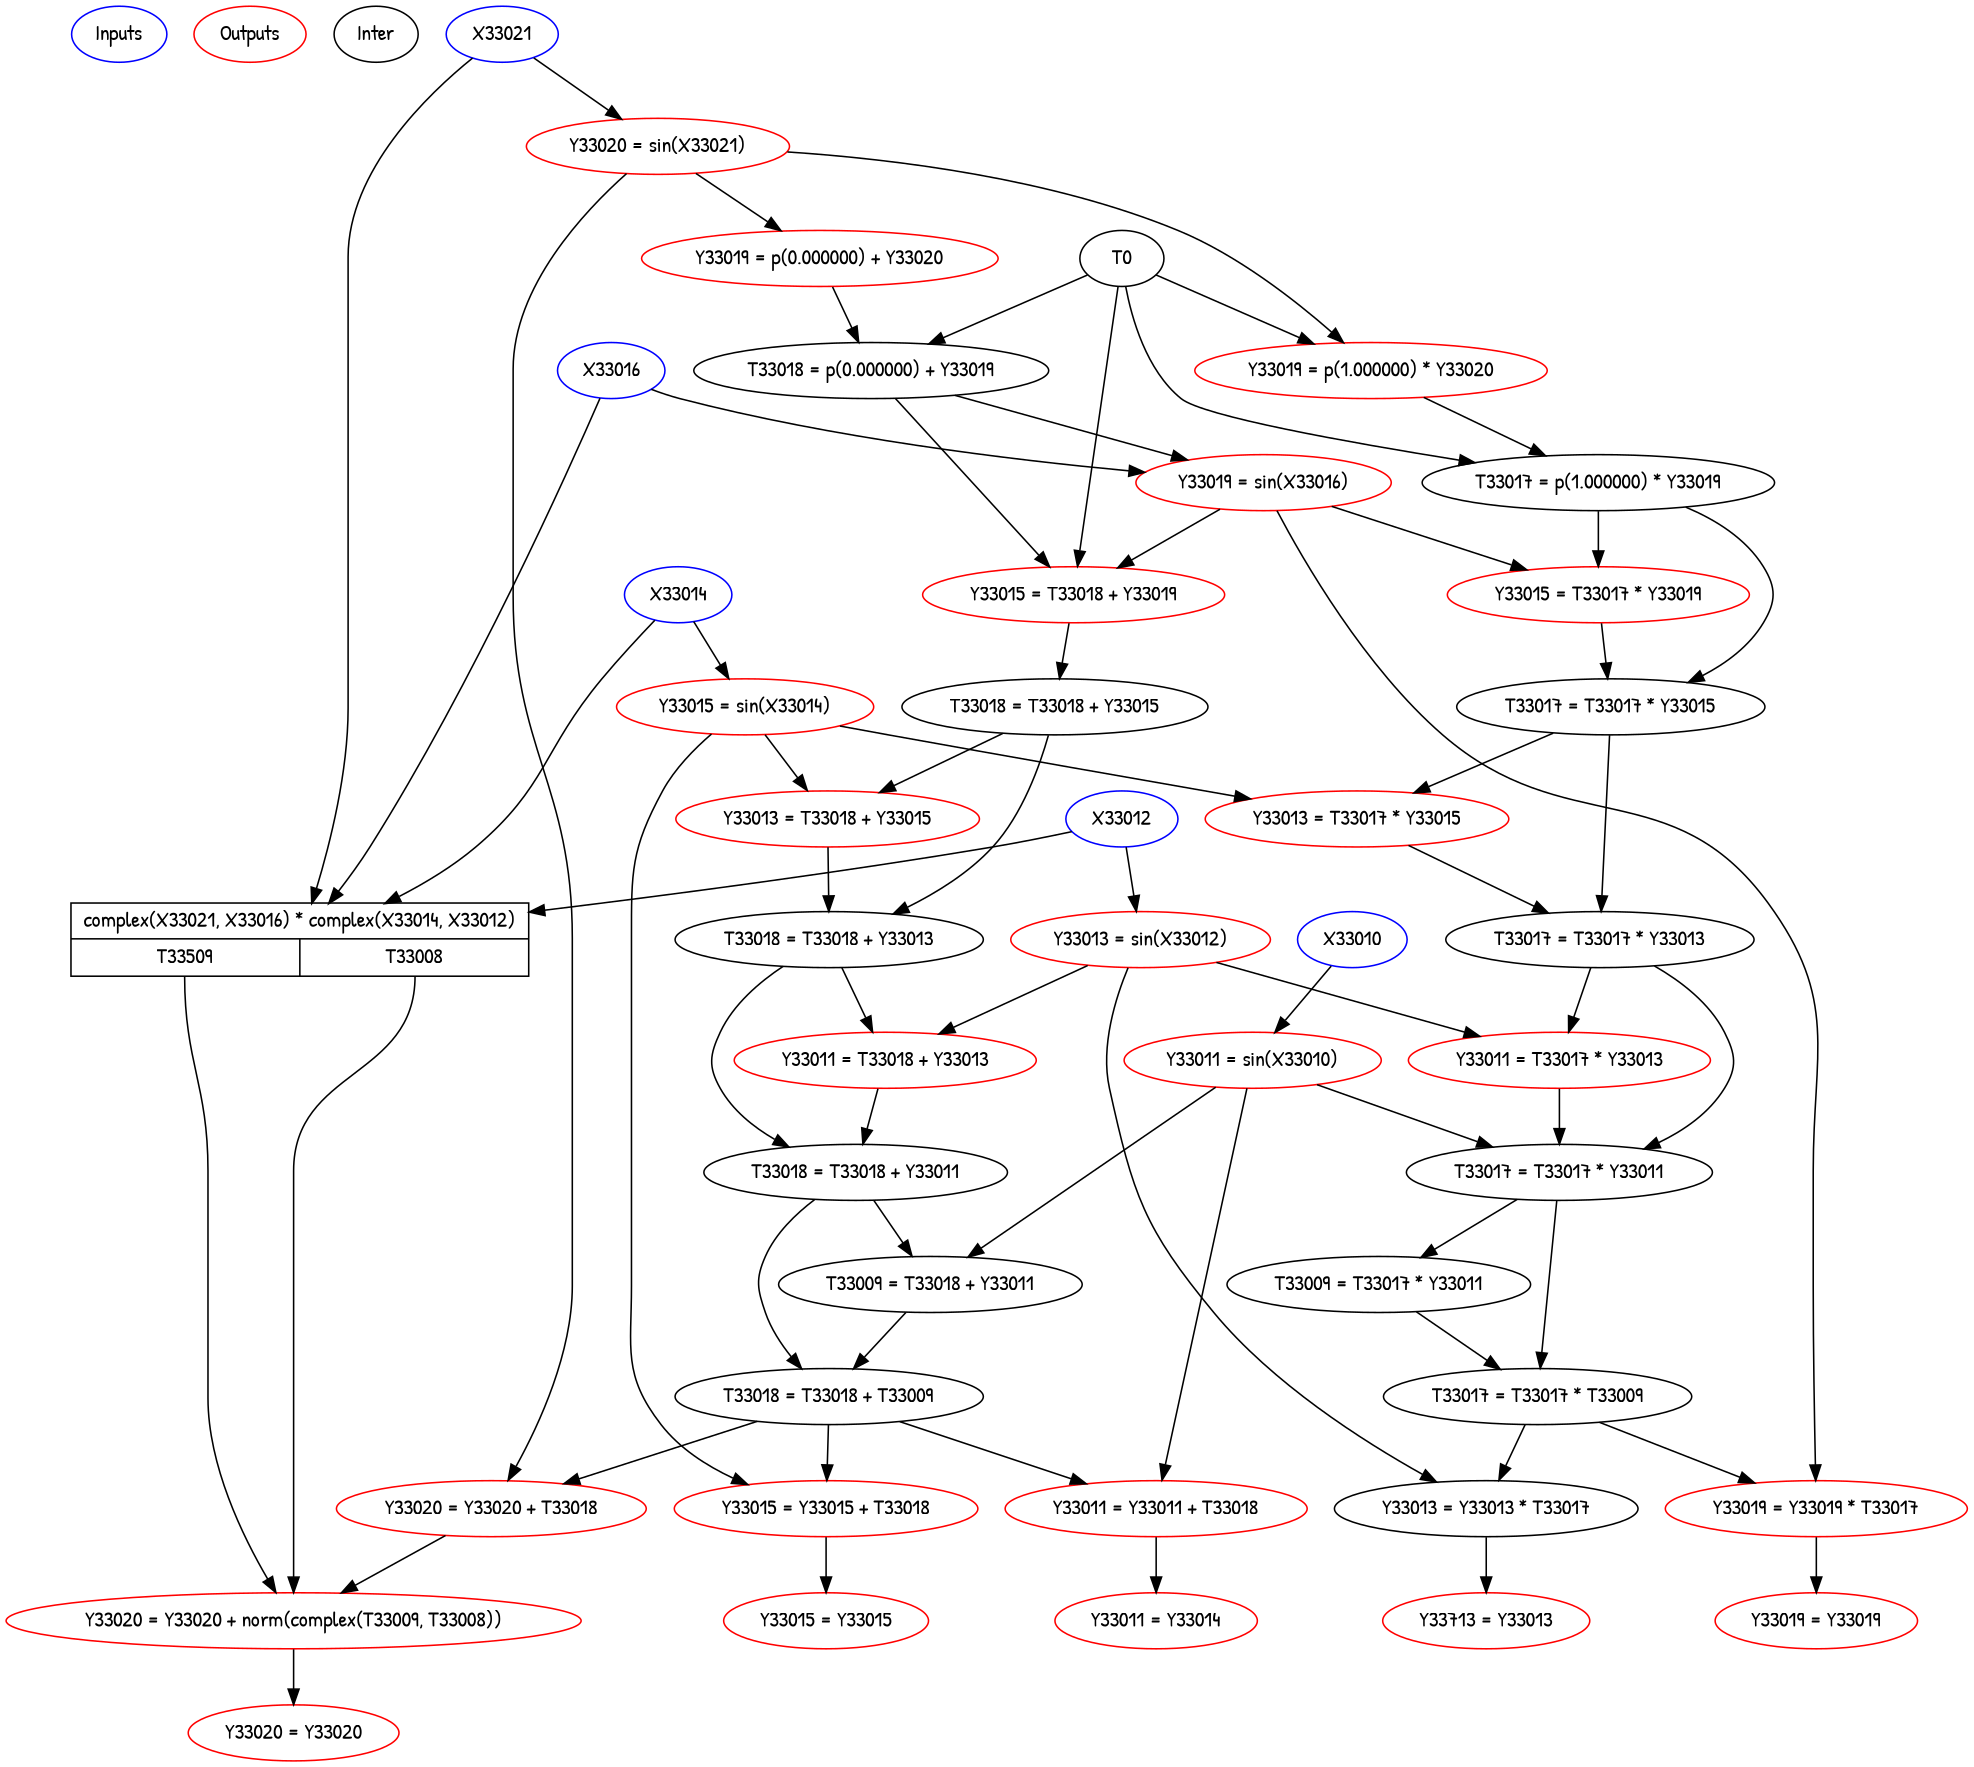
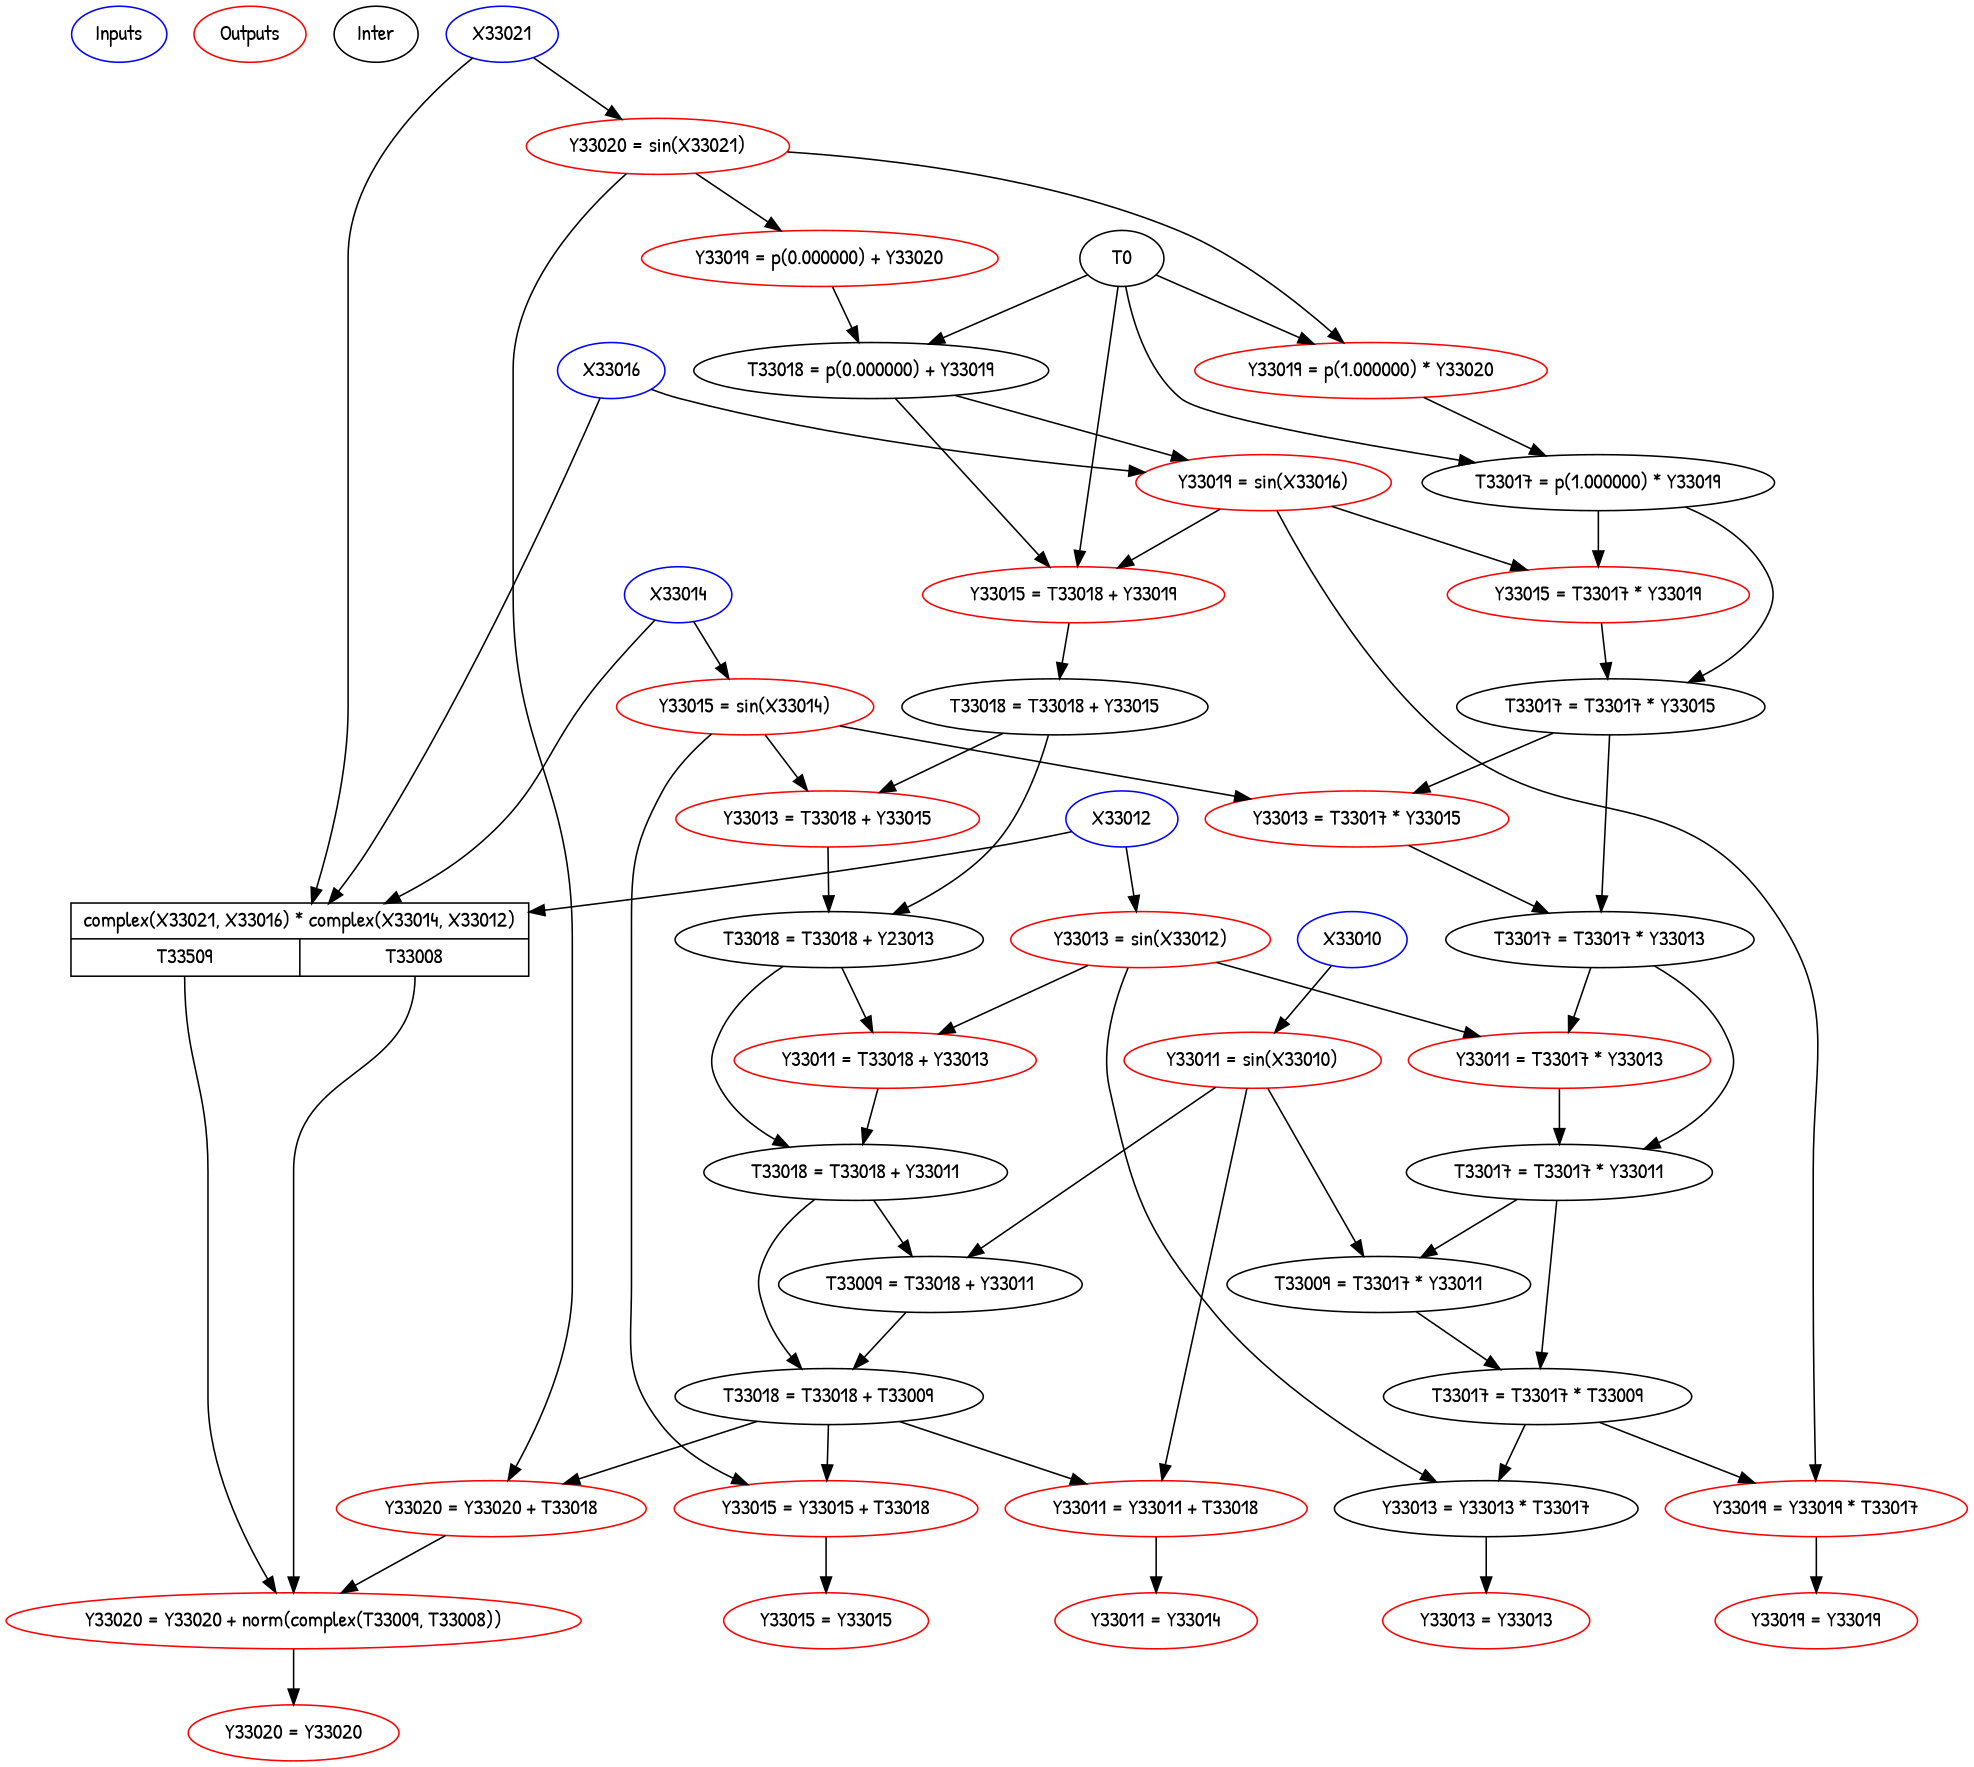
node "T33018 = T33018 + Y33013": label "T33018 = T33018 + Y33013" -> "T33018 = T33018 + Y23013"
edge "Y33011 = sin(X33010)" -> "T33017 = T33017 * Y33011": now "Y33011 = sin(X33010)" -> "T33009 = T33017 * Y33011"
node "Y33713 = Y33013": label "Y33713 = Y33013" -> "Y33013 = Y33013"
